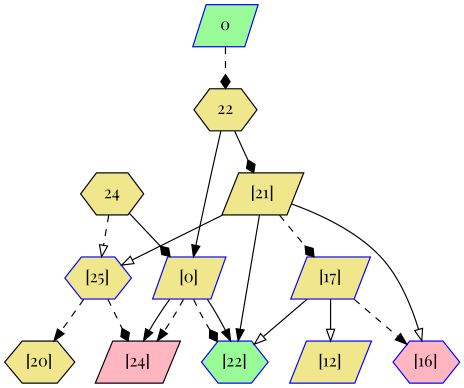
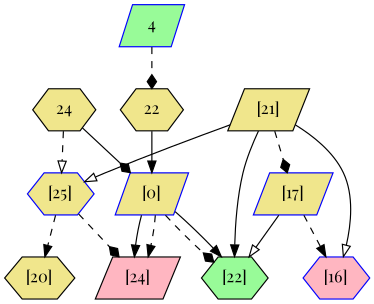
node "0": label "0" -> "4"
edge "22" -> "[21]": removed
node "[22]": color blue -> black
node "[12]": removed
